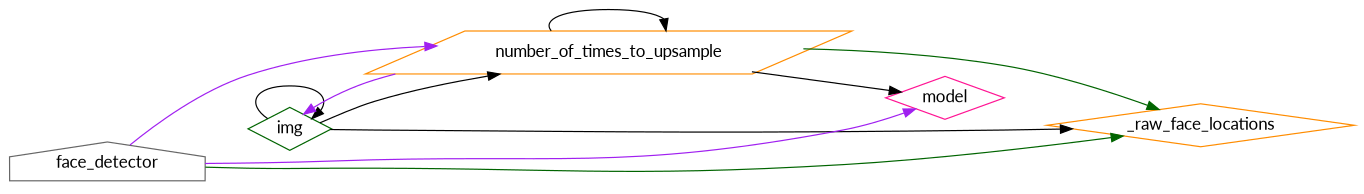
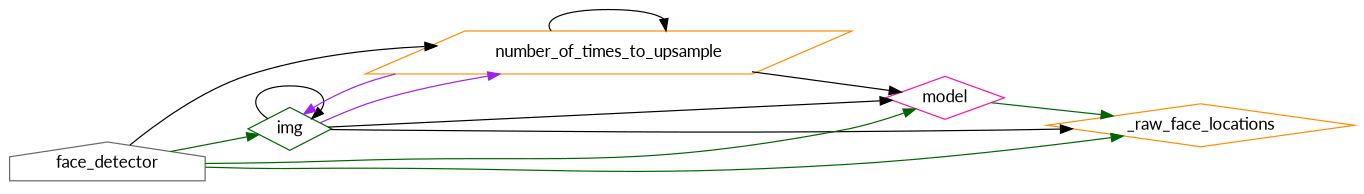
edge "number_of_times_to_upsample" -> "_raw_face_locations": now "model" -> "_raw_face_locations"
edge "face_detector" -> "number_of_times_to_upsample": color purple -> black
edge "img" -> "number_of_times_to_upsample": color black -> purple
edge "img" -> "model": added
edge "face_detector" -> "img": added
edge "face_detector" -> "model": color purple -> darkgreen
